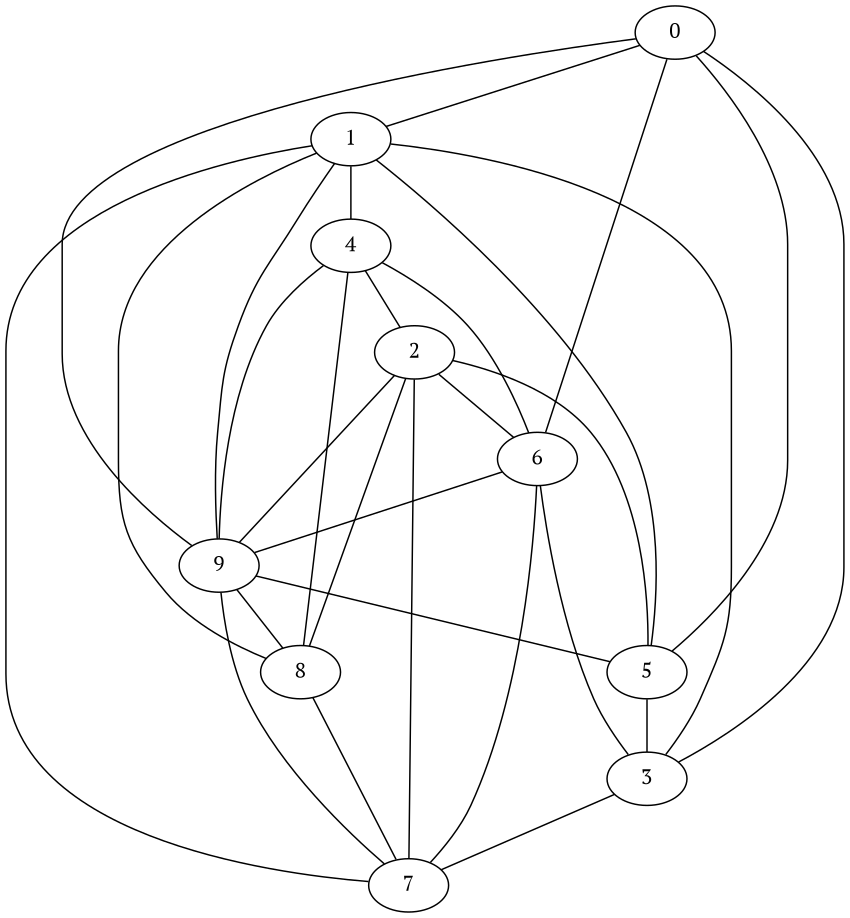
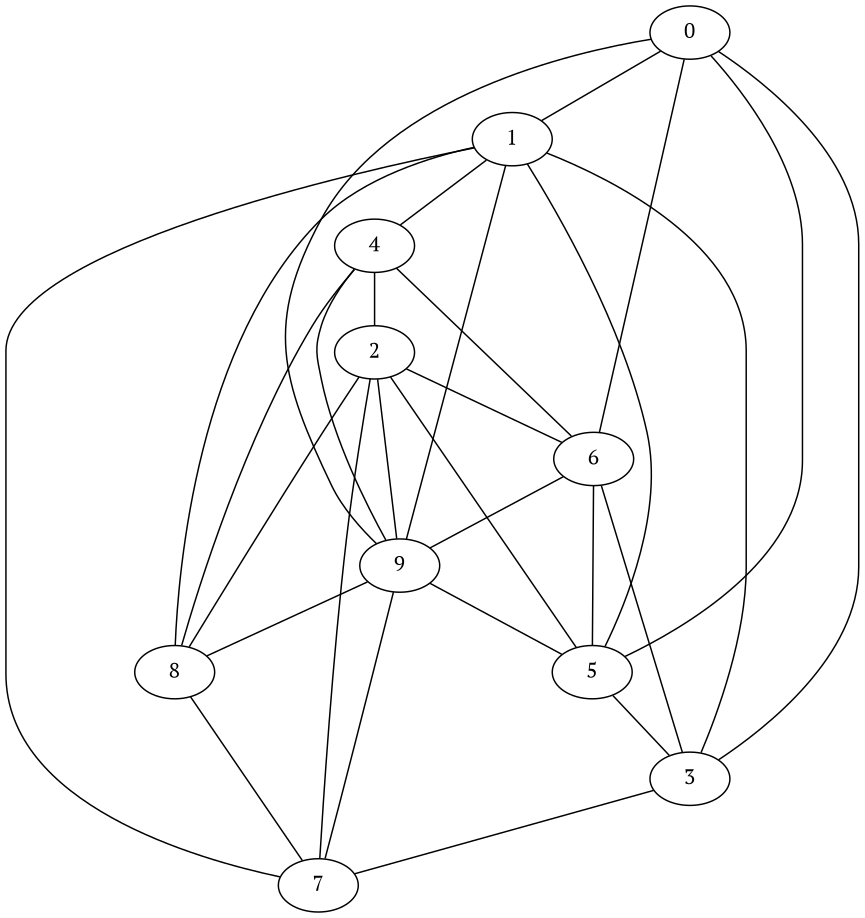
edge "6" -- "7": now "6" -- "5"
